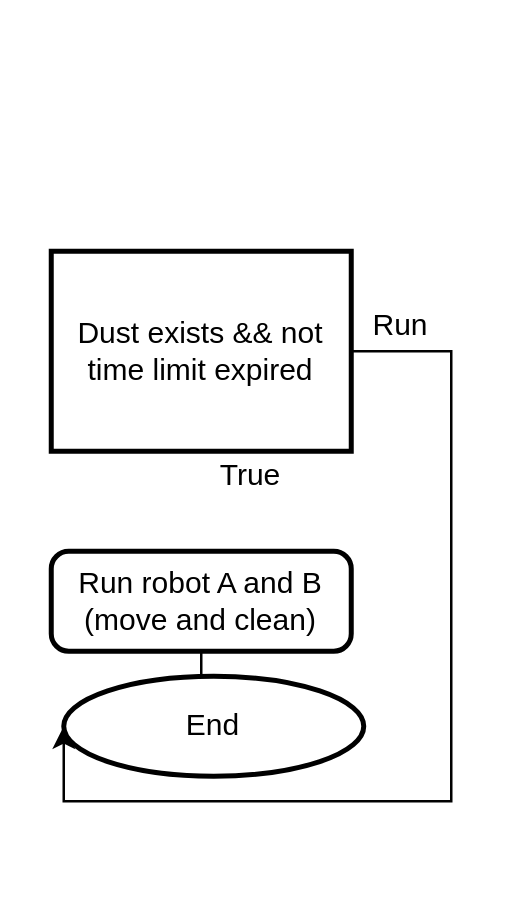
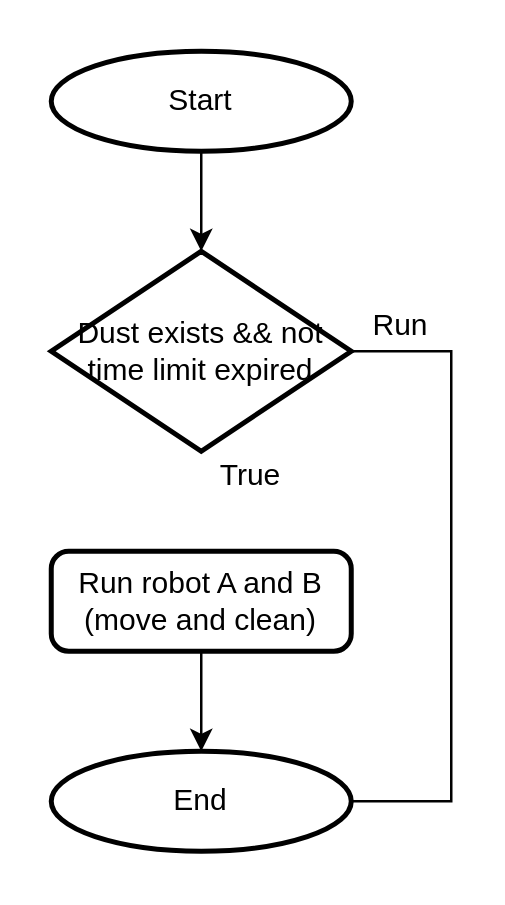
node "Start": added
edge "Start" -> "Dust exists && not time limit expired": added
node "Dust exists && not time limit expired": shape rectangle -> diamond
node "End": moved (214, 726) -> (201, 801)
